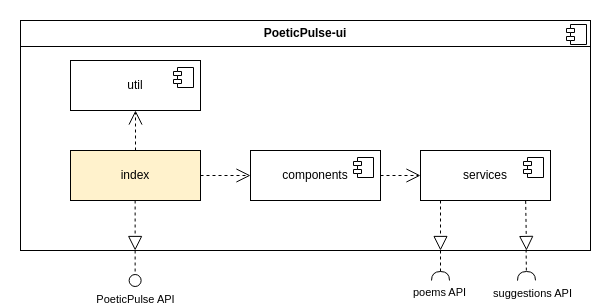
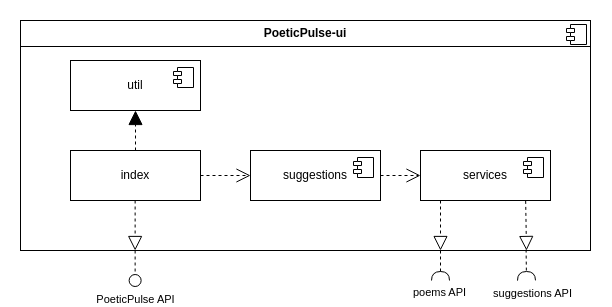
edge "index" -> "util": arrowhead open -> block
node "index": fillcolor #fff2cc -> #ffffff
node "components": label "components" -> "suggestions"
